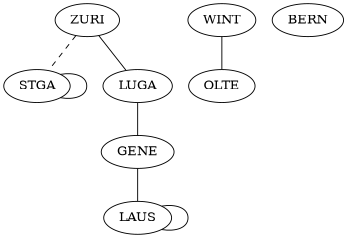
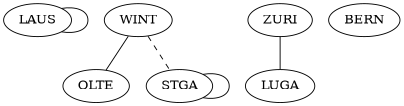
edge "ZURI" -- "STGA": now "WINT" -- "STGA"
node "GENE": removed
